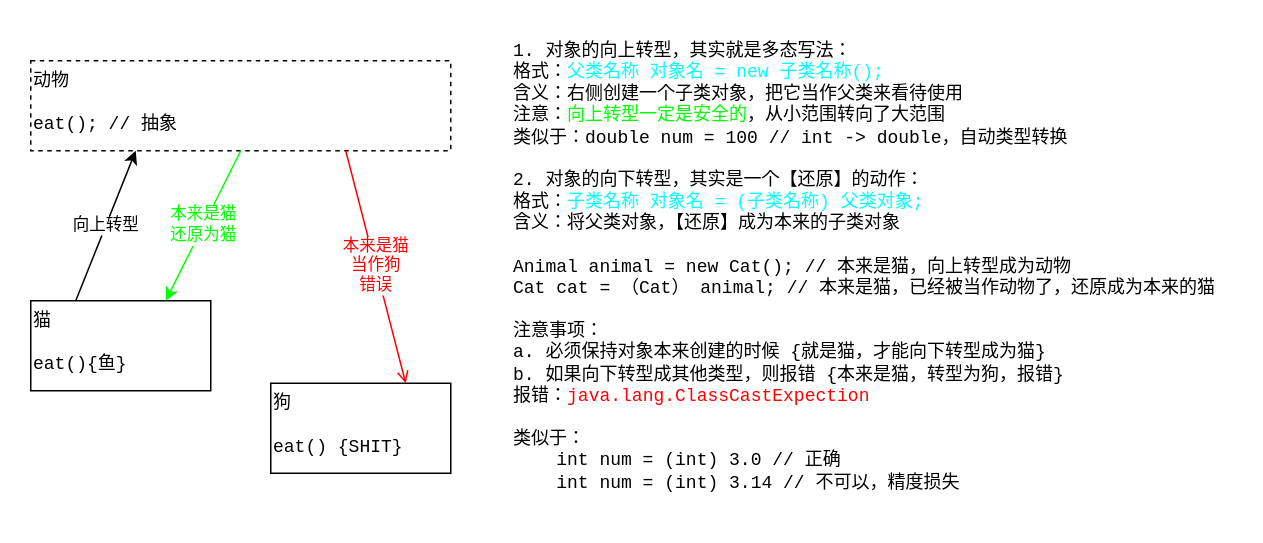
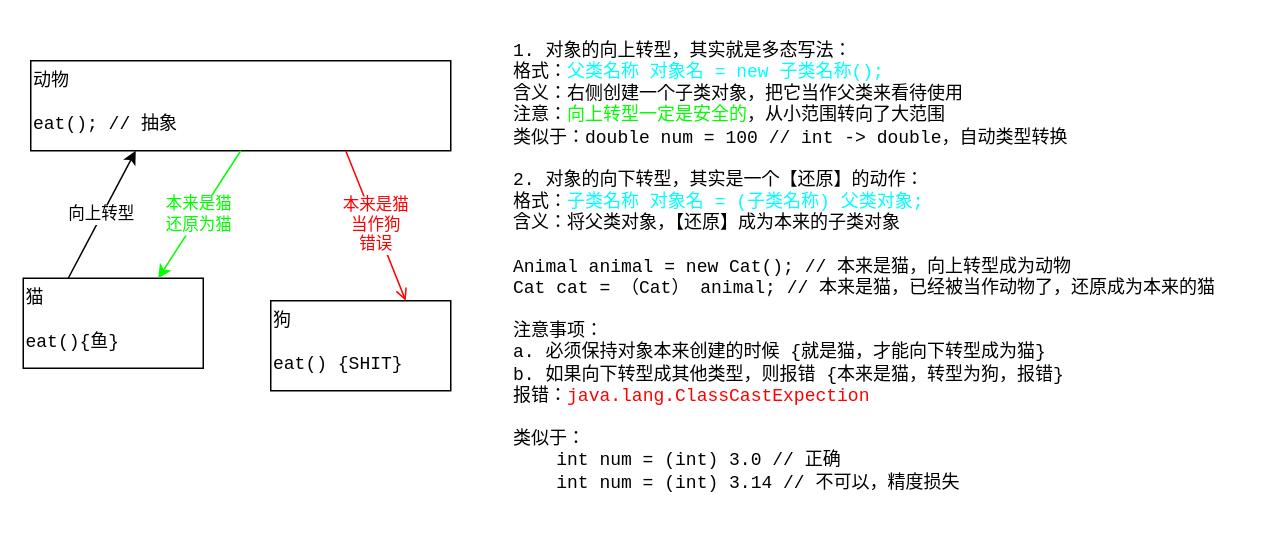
node "动物 eat(); // 抽象": style dashed -> solid
node "猫 eat(){鱼}": moved (121, 346) -> (113, 323)
node "狗 eat() {SHIT}": moved (361, 428) -> (361, 346)
